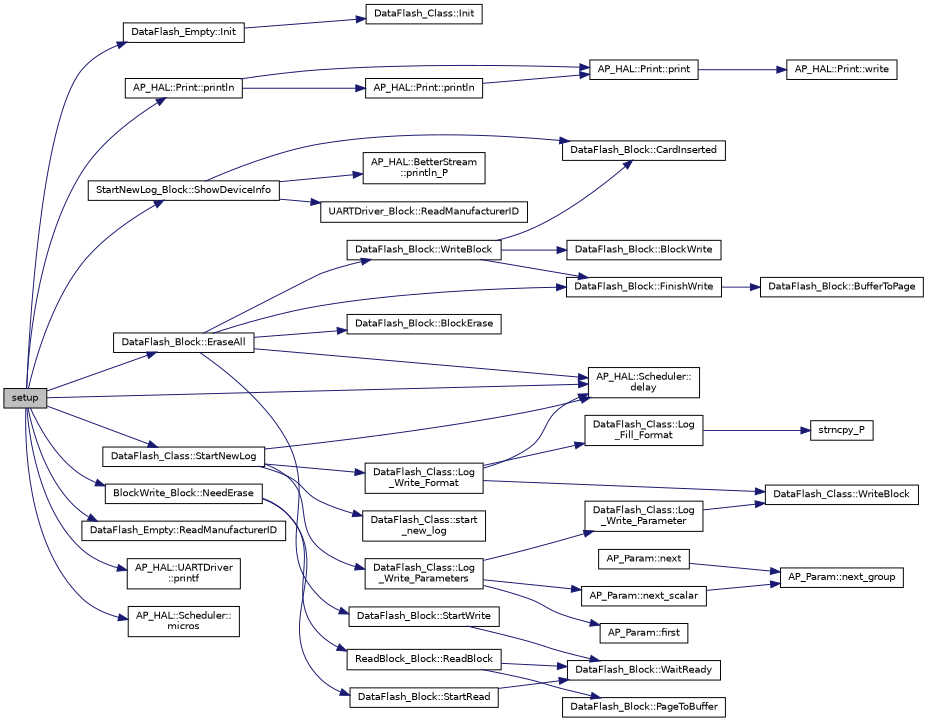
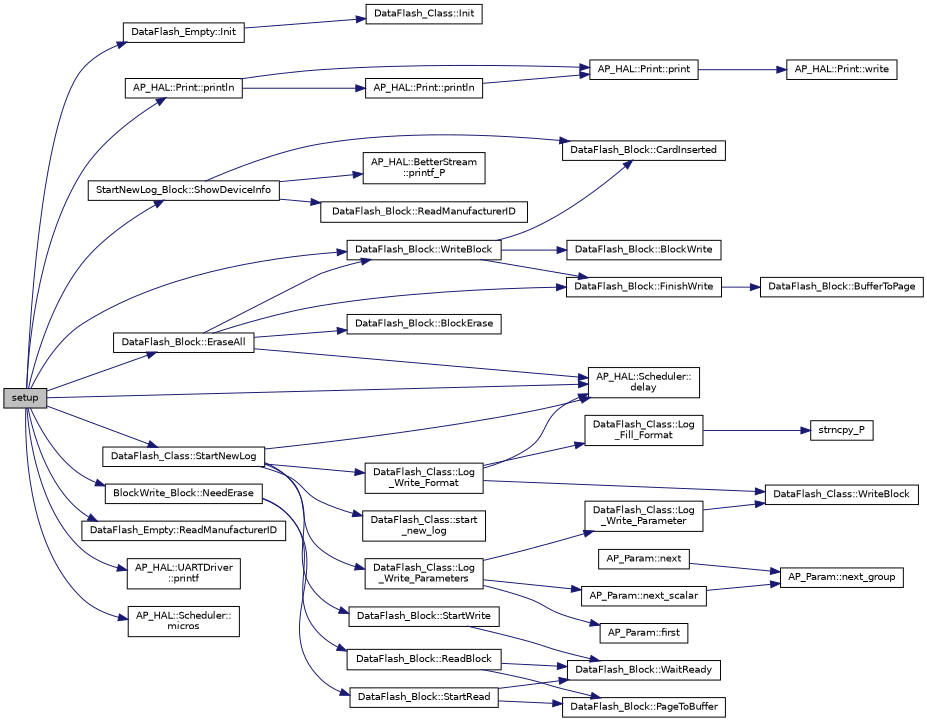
node "AP_HAL::BetterStream ::println_P": label "AP_HAL::BetterStream ::println_P" -> "AP_HAL::BetterStream ::printf_P"
node "UARTDriver_Block::ReadManufacturerID": label "UARTDriver_Block::ReadManufacturerID" -> "DataFlash_Block::ReadManufacturerID"
edge "setup" -> "DataFlash_Block::WriteBlock": added
edge "DataFlash_Block::EraseAll" -> "DataFlash_Block::StartWrite": now "DataFlash_Class::StartNewLog" -> "DataFlash_Block::StartWrite"
node "ReadBlock_Block::ReadBlock": label "ReadBlock_Block::ReadBlock" -> "DataFlash_Block::ReadBlock"
edge "DataFlash_Block::StartRead" -> "DataFlash_Block::PageToBuffer": added
